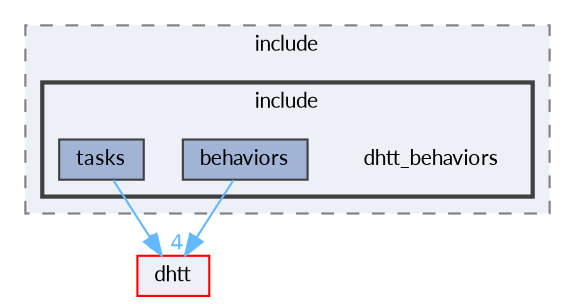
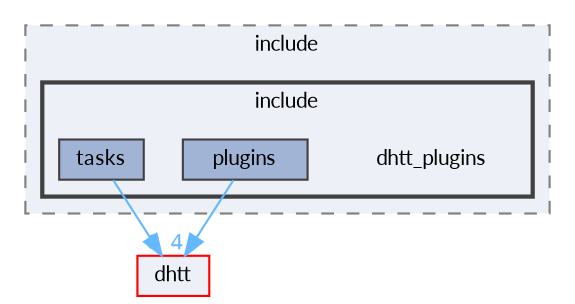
node "behaviors": label "behaviors" -> "plugins"
node "dhtt_behaviors": label "dhtt_behaviors" -> "dhtt_plugins"
